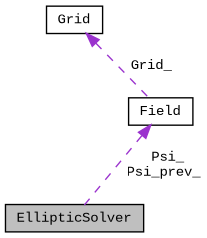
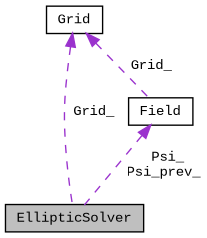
edge "EllipticSolver" -> "Grid": added, label "Grid_"
